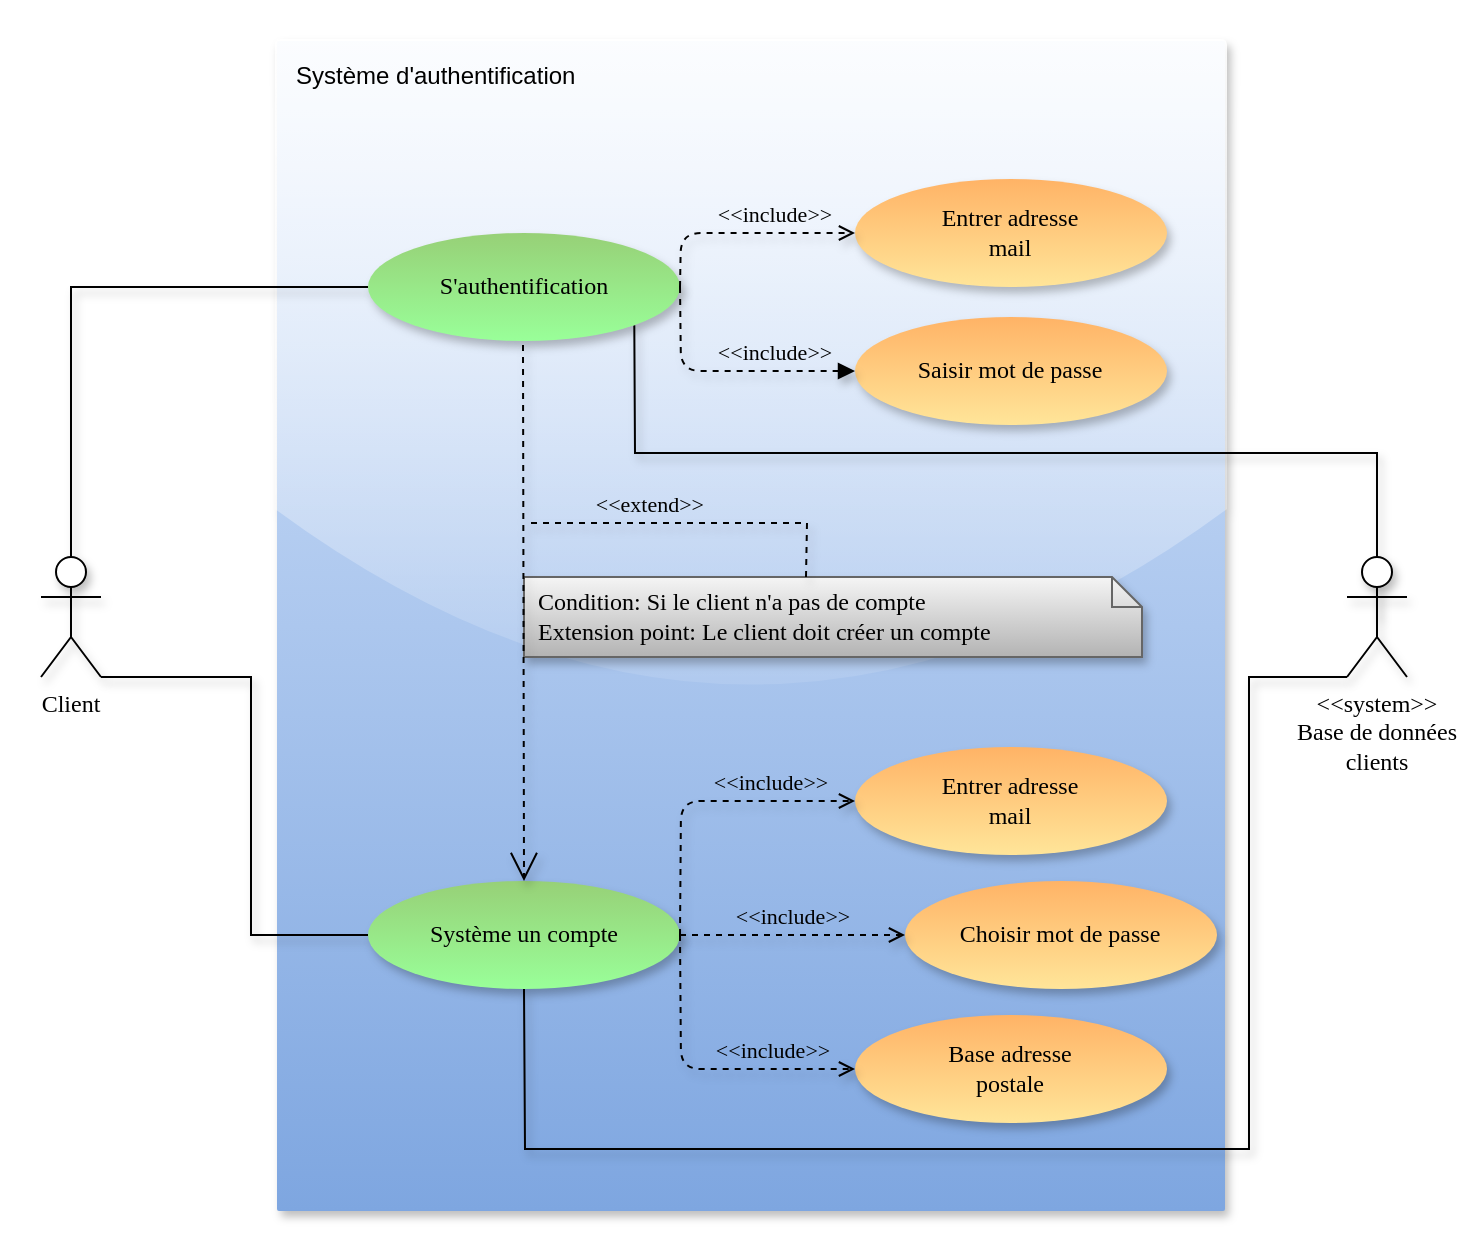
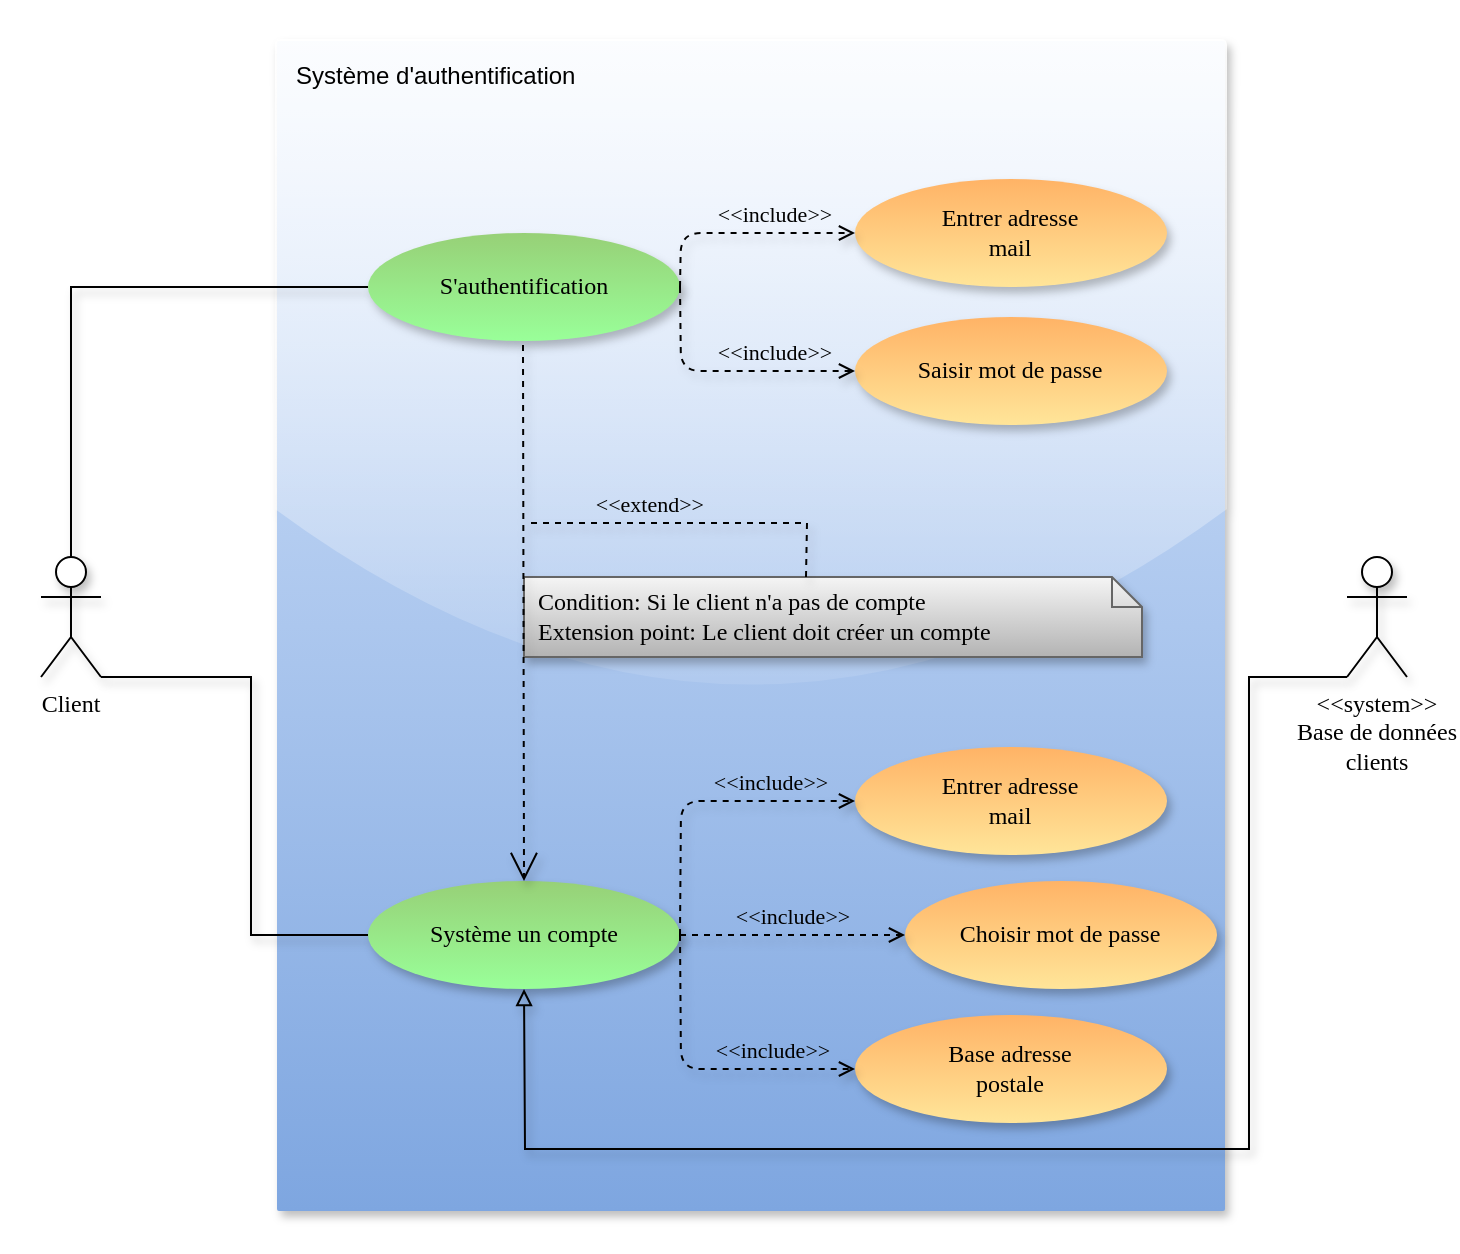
edge "S'authentification" -> "Saisir mot de passe": arrowhead block -> open
edge "S'authentification" -- "<<system>> Base de données clients": removed
edge "<<system>> Base de données clients" -- "Système un compte": arrowhead none -> block
